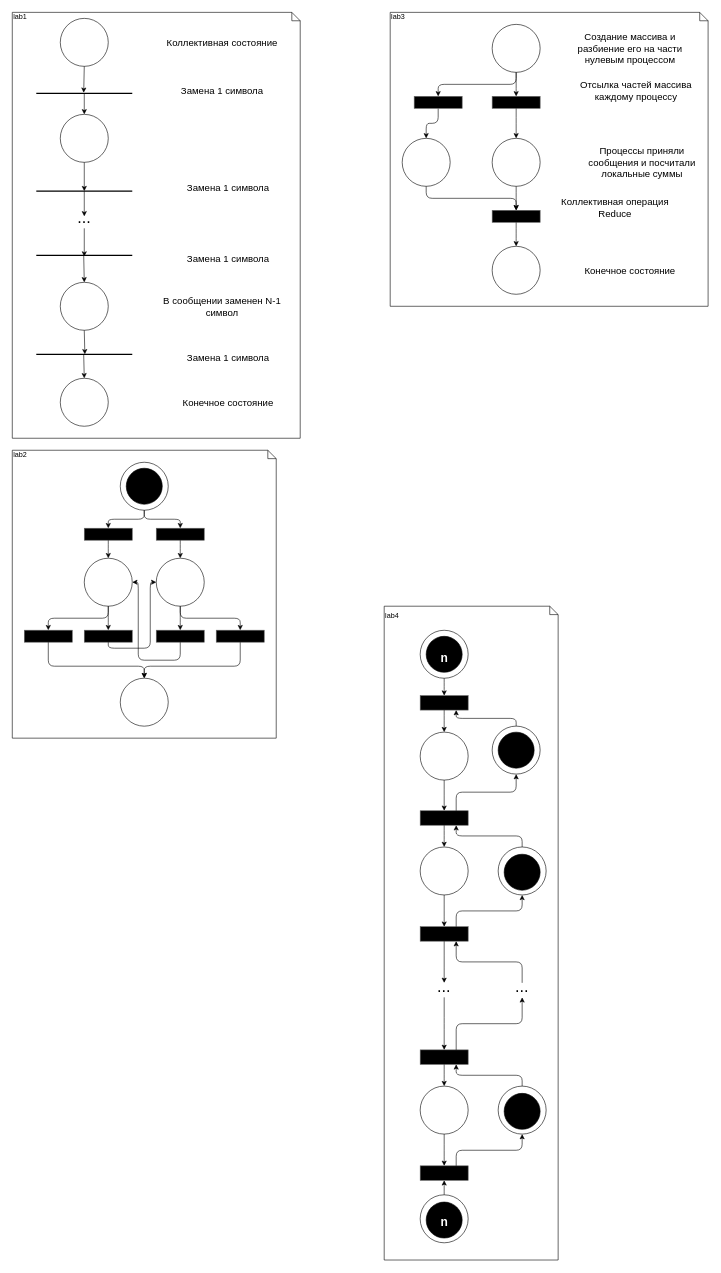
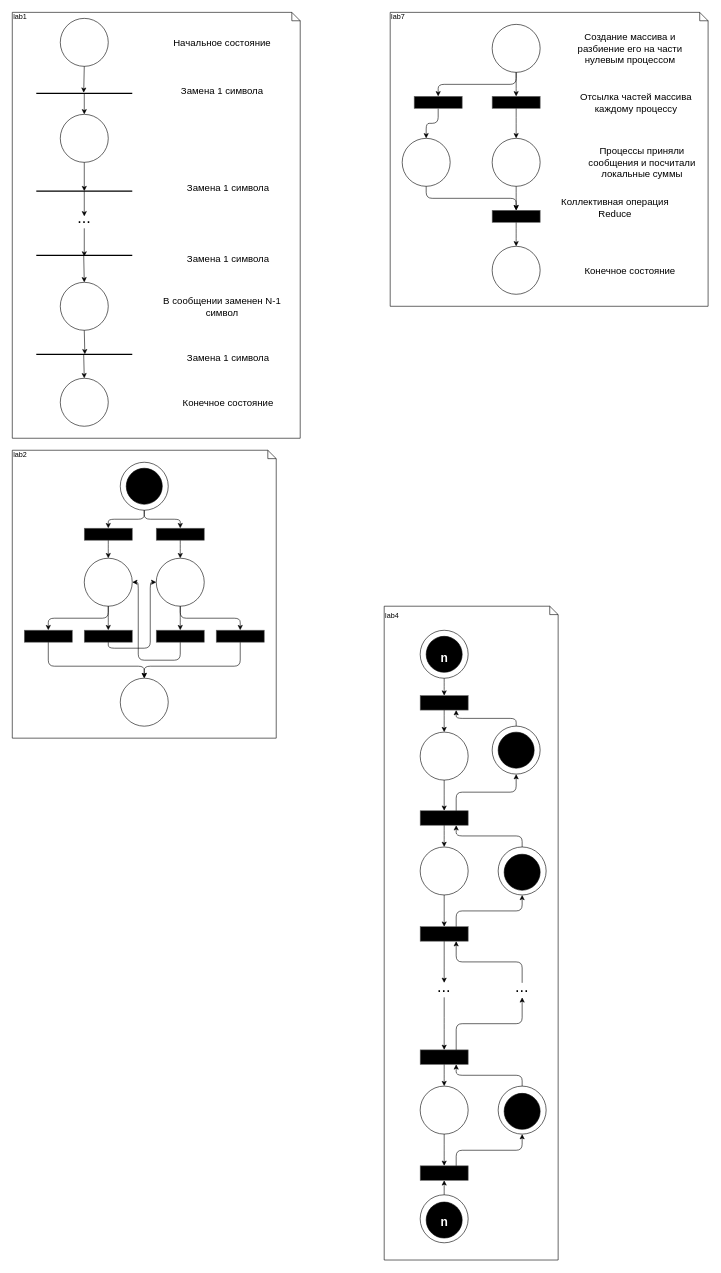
node "lab3": label "lab3" -> "lab7"
node "Коллективная состояние": label "Коллективная состояние" -> "Начальное состояние"
node "Отсылка частей массива каждому процессу": moved (636, 90) -> (636, 102)
